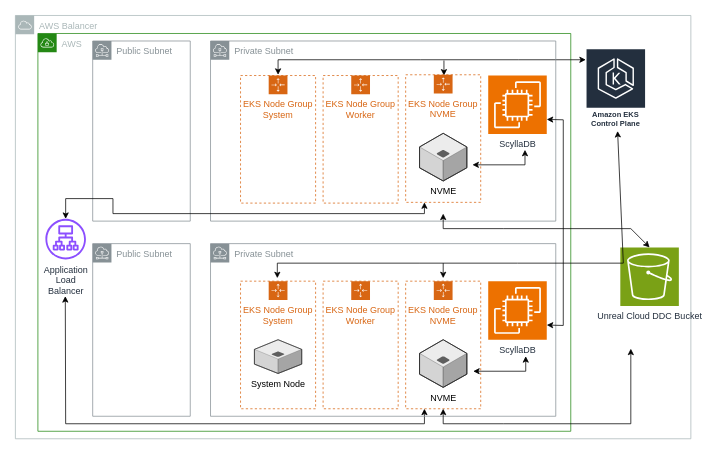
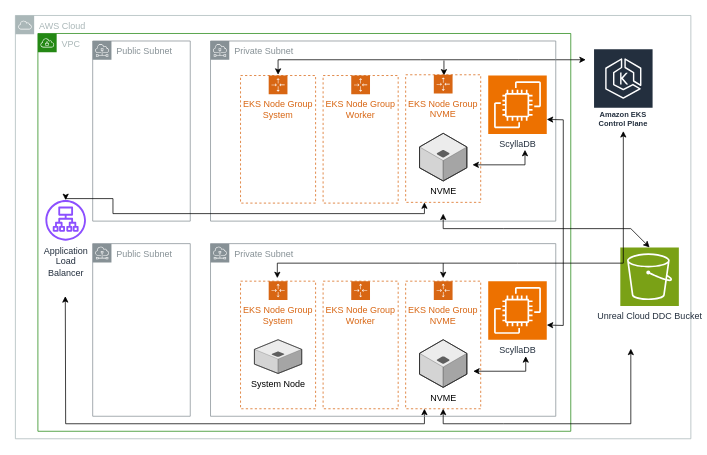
node "AWS Balancer": label "AWS Balancer" -> "AWS Cloud"
node "AWS": label "AWS" -> "VPC"
node "Amazon EKS Control Plane": moved (615, 90) -> (623, 90)
node "Application Load Balancer": moved (66, 239) -> (66, 220)
